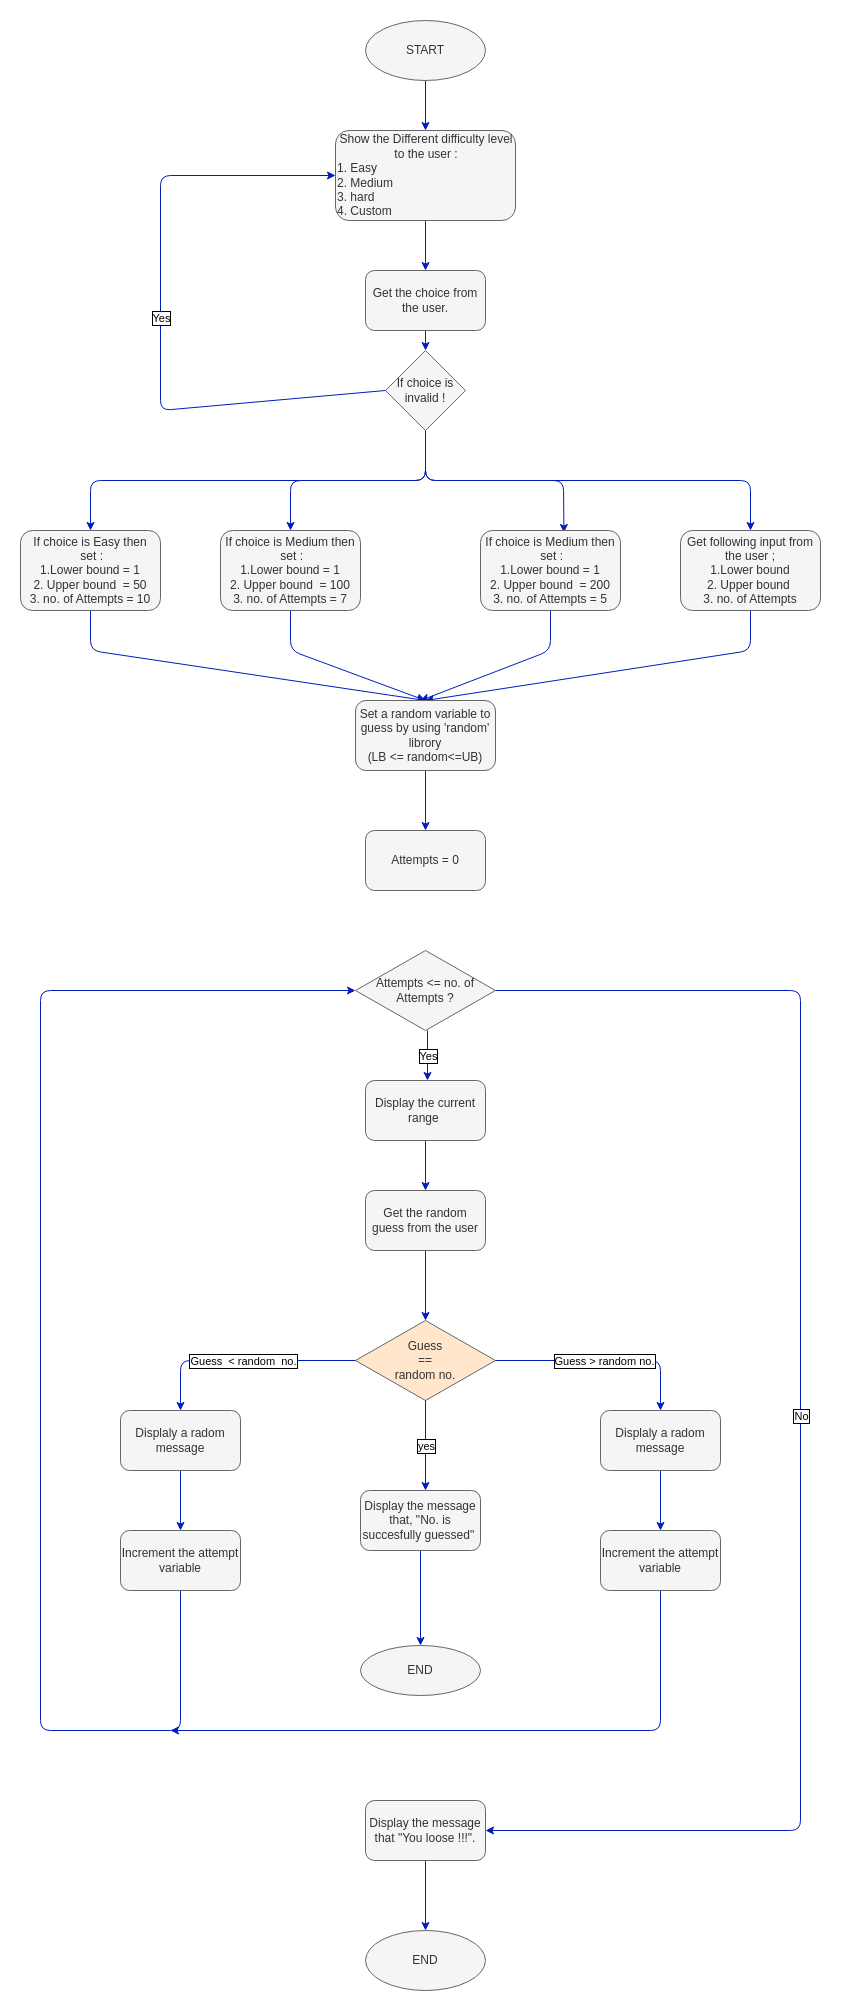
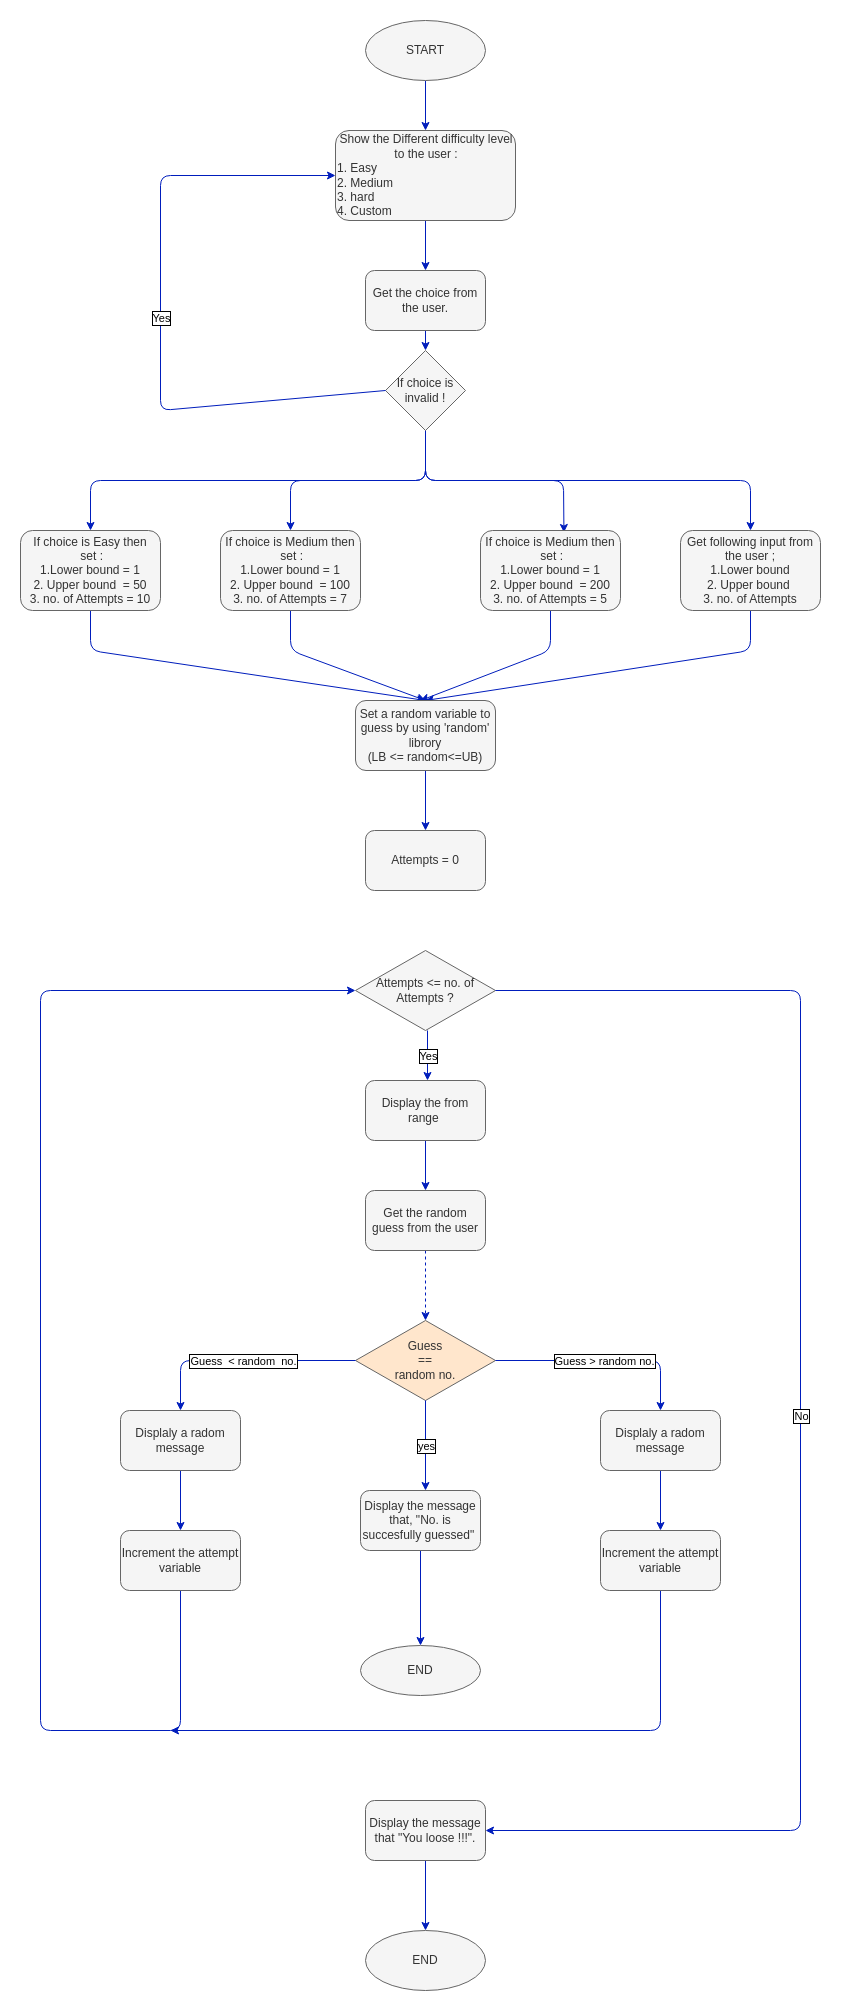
node "Display the current range": label "Display the current range" -> "Display the from range"
edge "Get the random guess from the user" -> "Guess == random no.": style solid -> dashed
